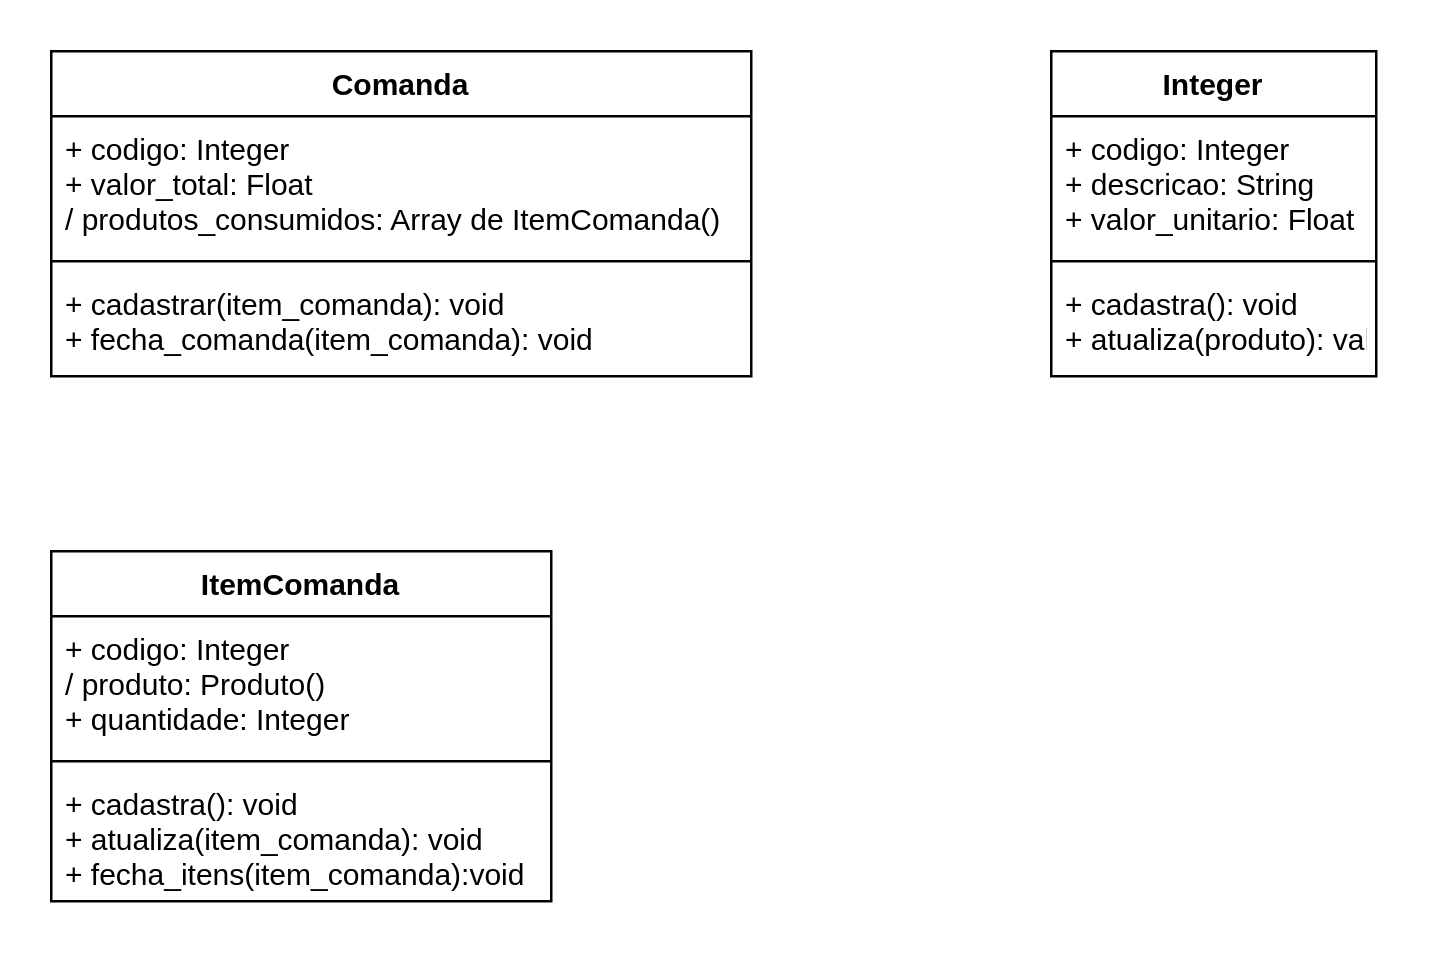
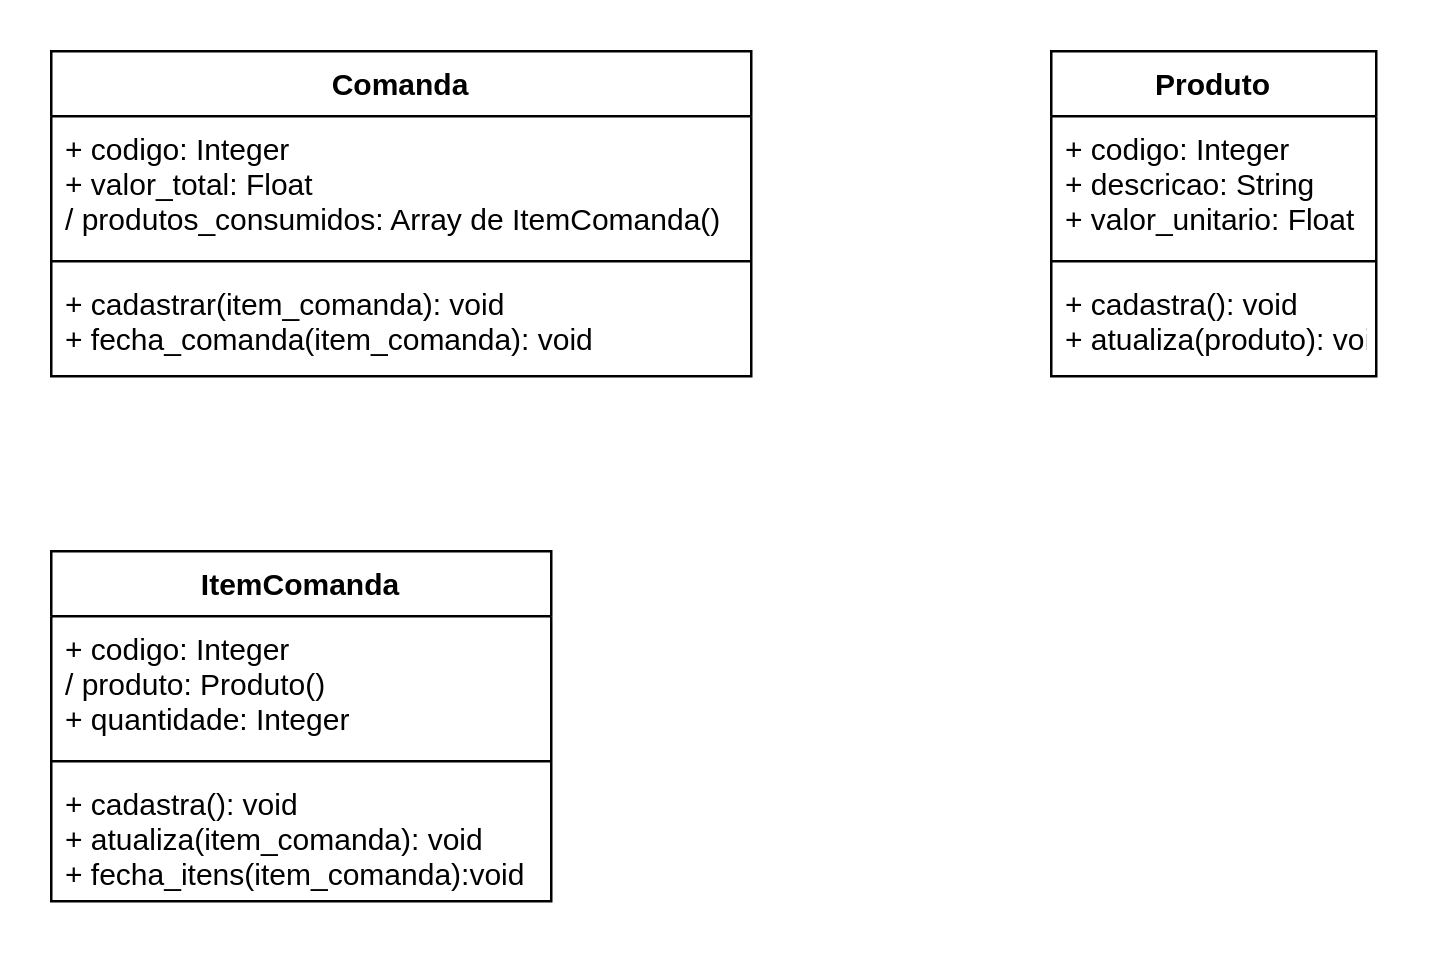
node "Integer": label "Integer" -> "Produto"
node "+ cadastra(): void + atualiza(produto): valor": label "+ cadastra(): void + atualiza(produto): valor" -> "+ cadastra(): void + atualiza(produto): void"
